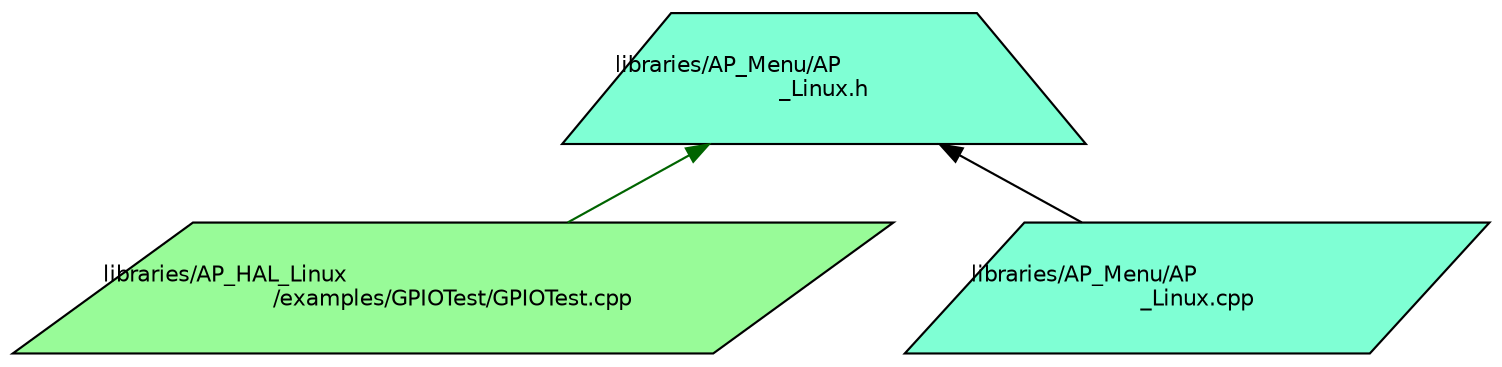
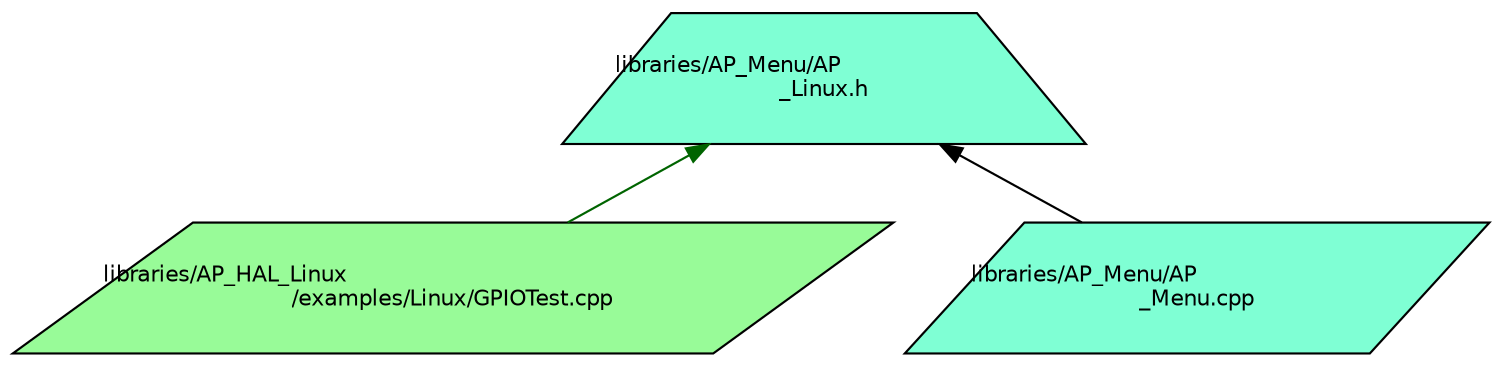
node "libraries/AP_HAL_Linux /examples/GPIOTest/GPIOTest.cpp": label "libraries/AP_HAL_Linux /examples/GPIOTest/GPIOTest.cpp" -> "libraries/AP_HAL_Linux /examples/Linux/GPIOTest.cpp"
node "libraries/AP_Menu/AP _Linux.cpp": label "libraries/AP_Menu/AP _Linux.cpp" -> "libraries/AP_Menu/AP _Menu.cpp"
